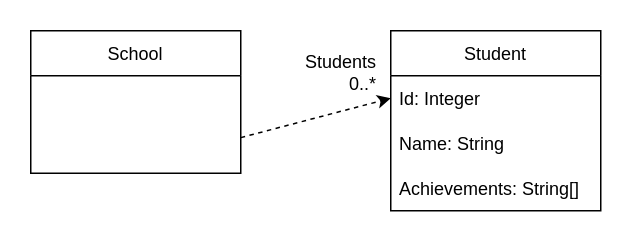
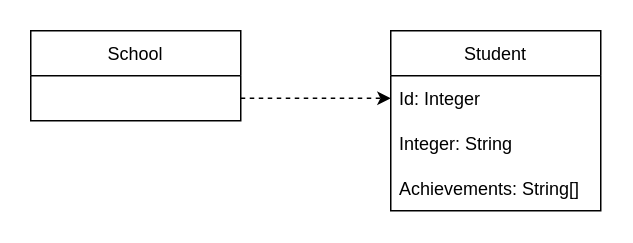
node "Students 0..*": removed
node "School": size 210x143 -> 210x90
node "Name: String": label "Name: String" -> "Integer: String"
